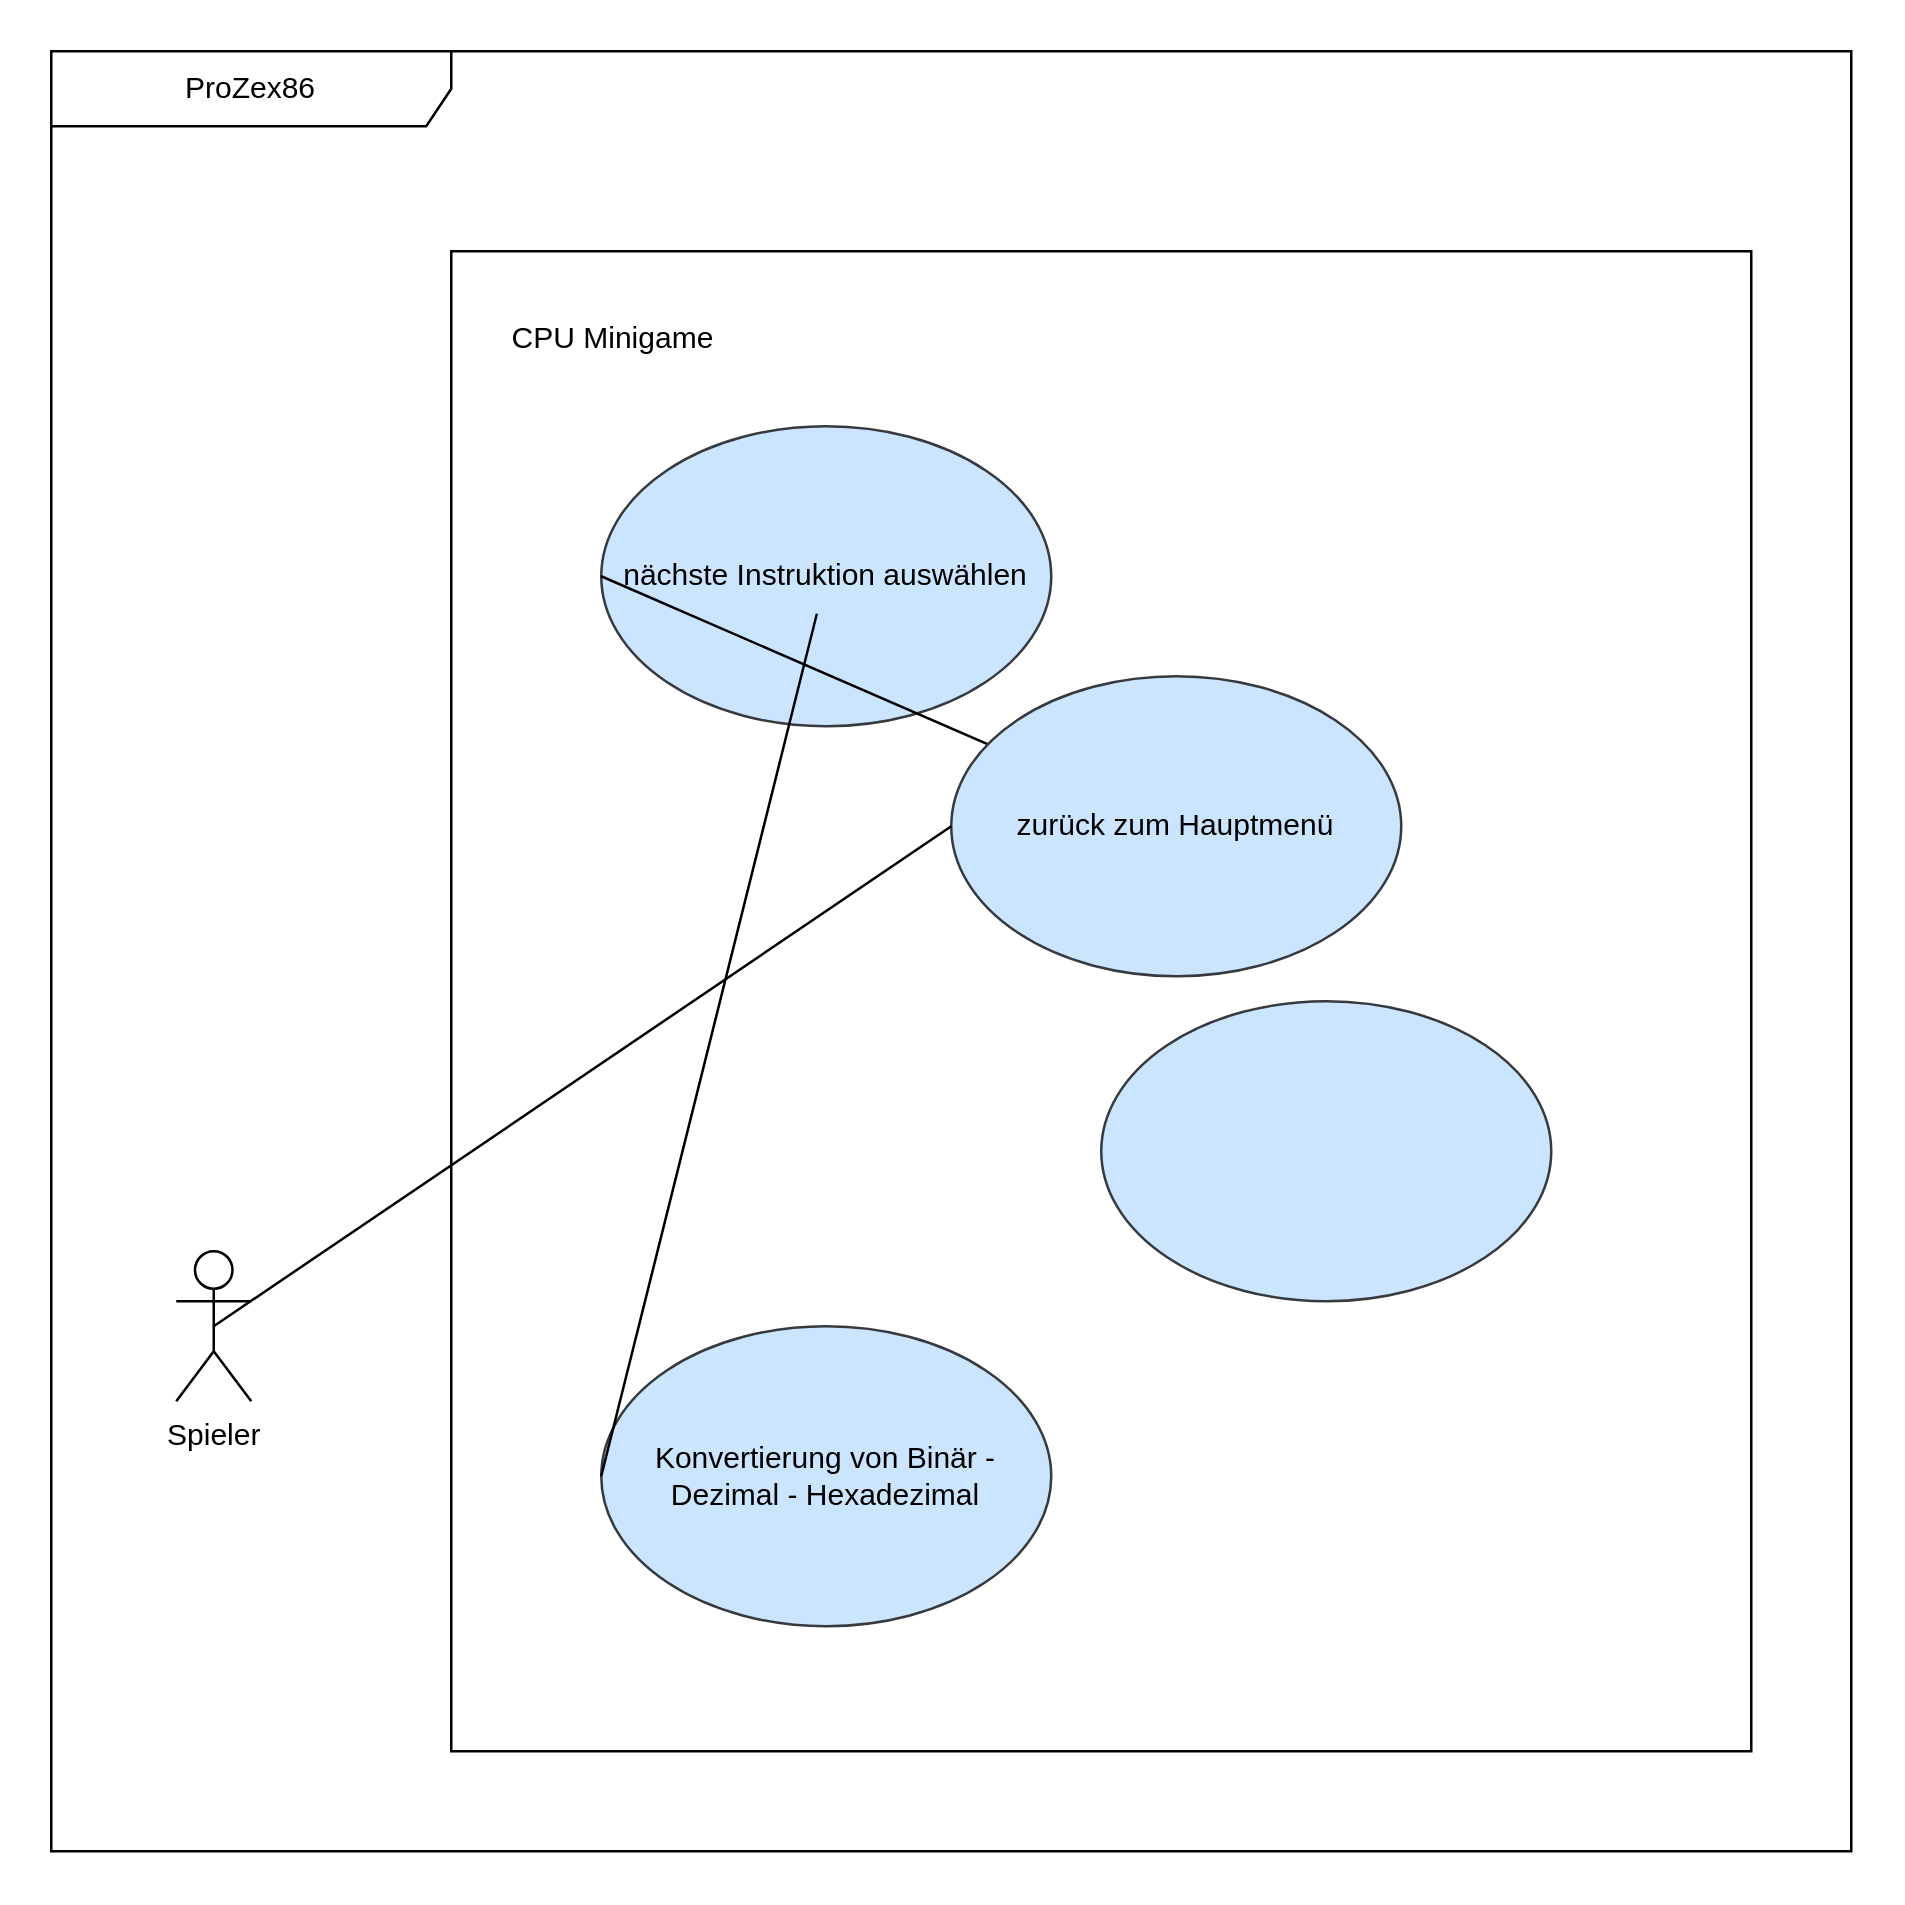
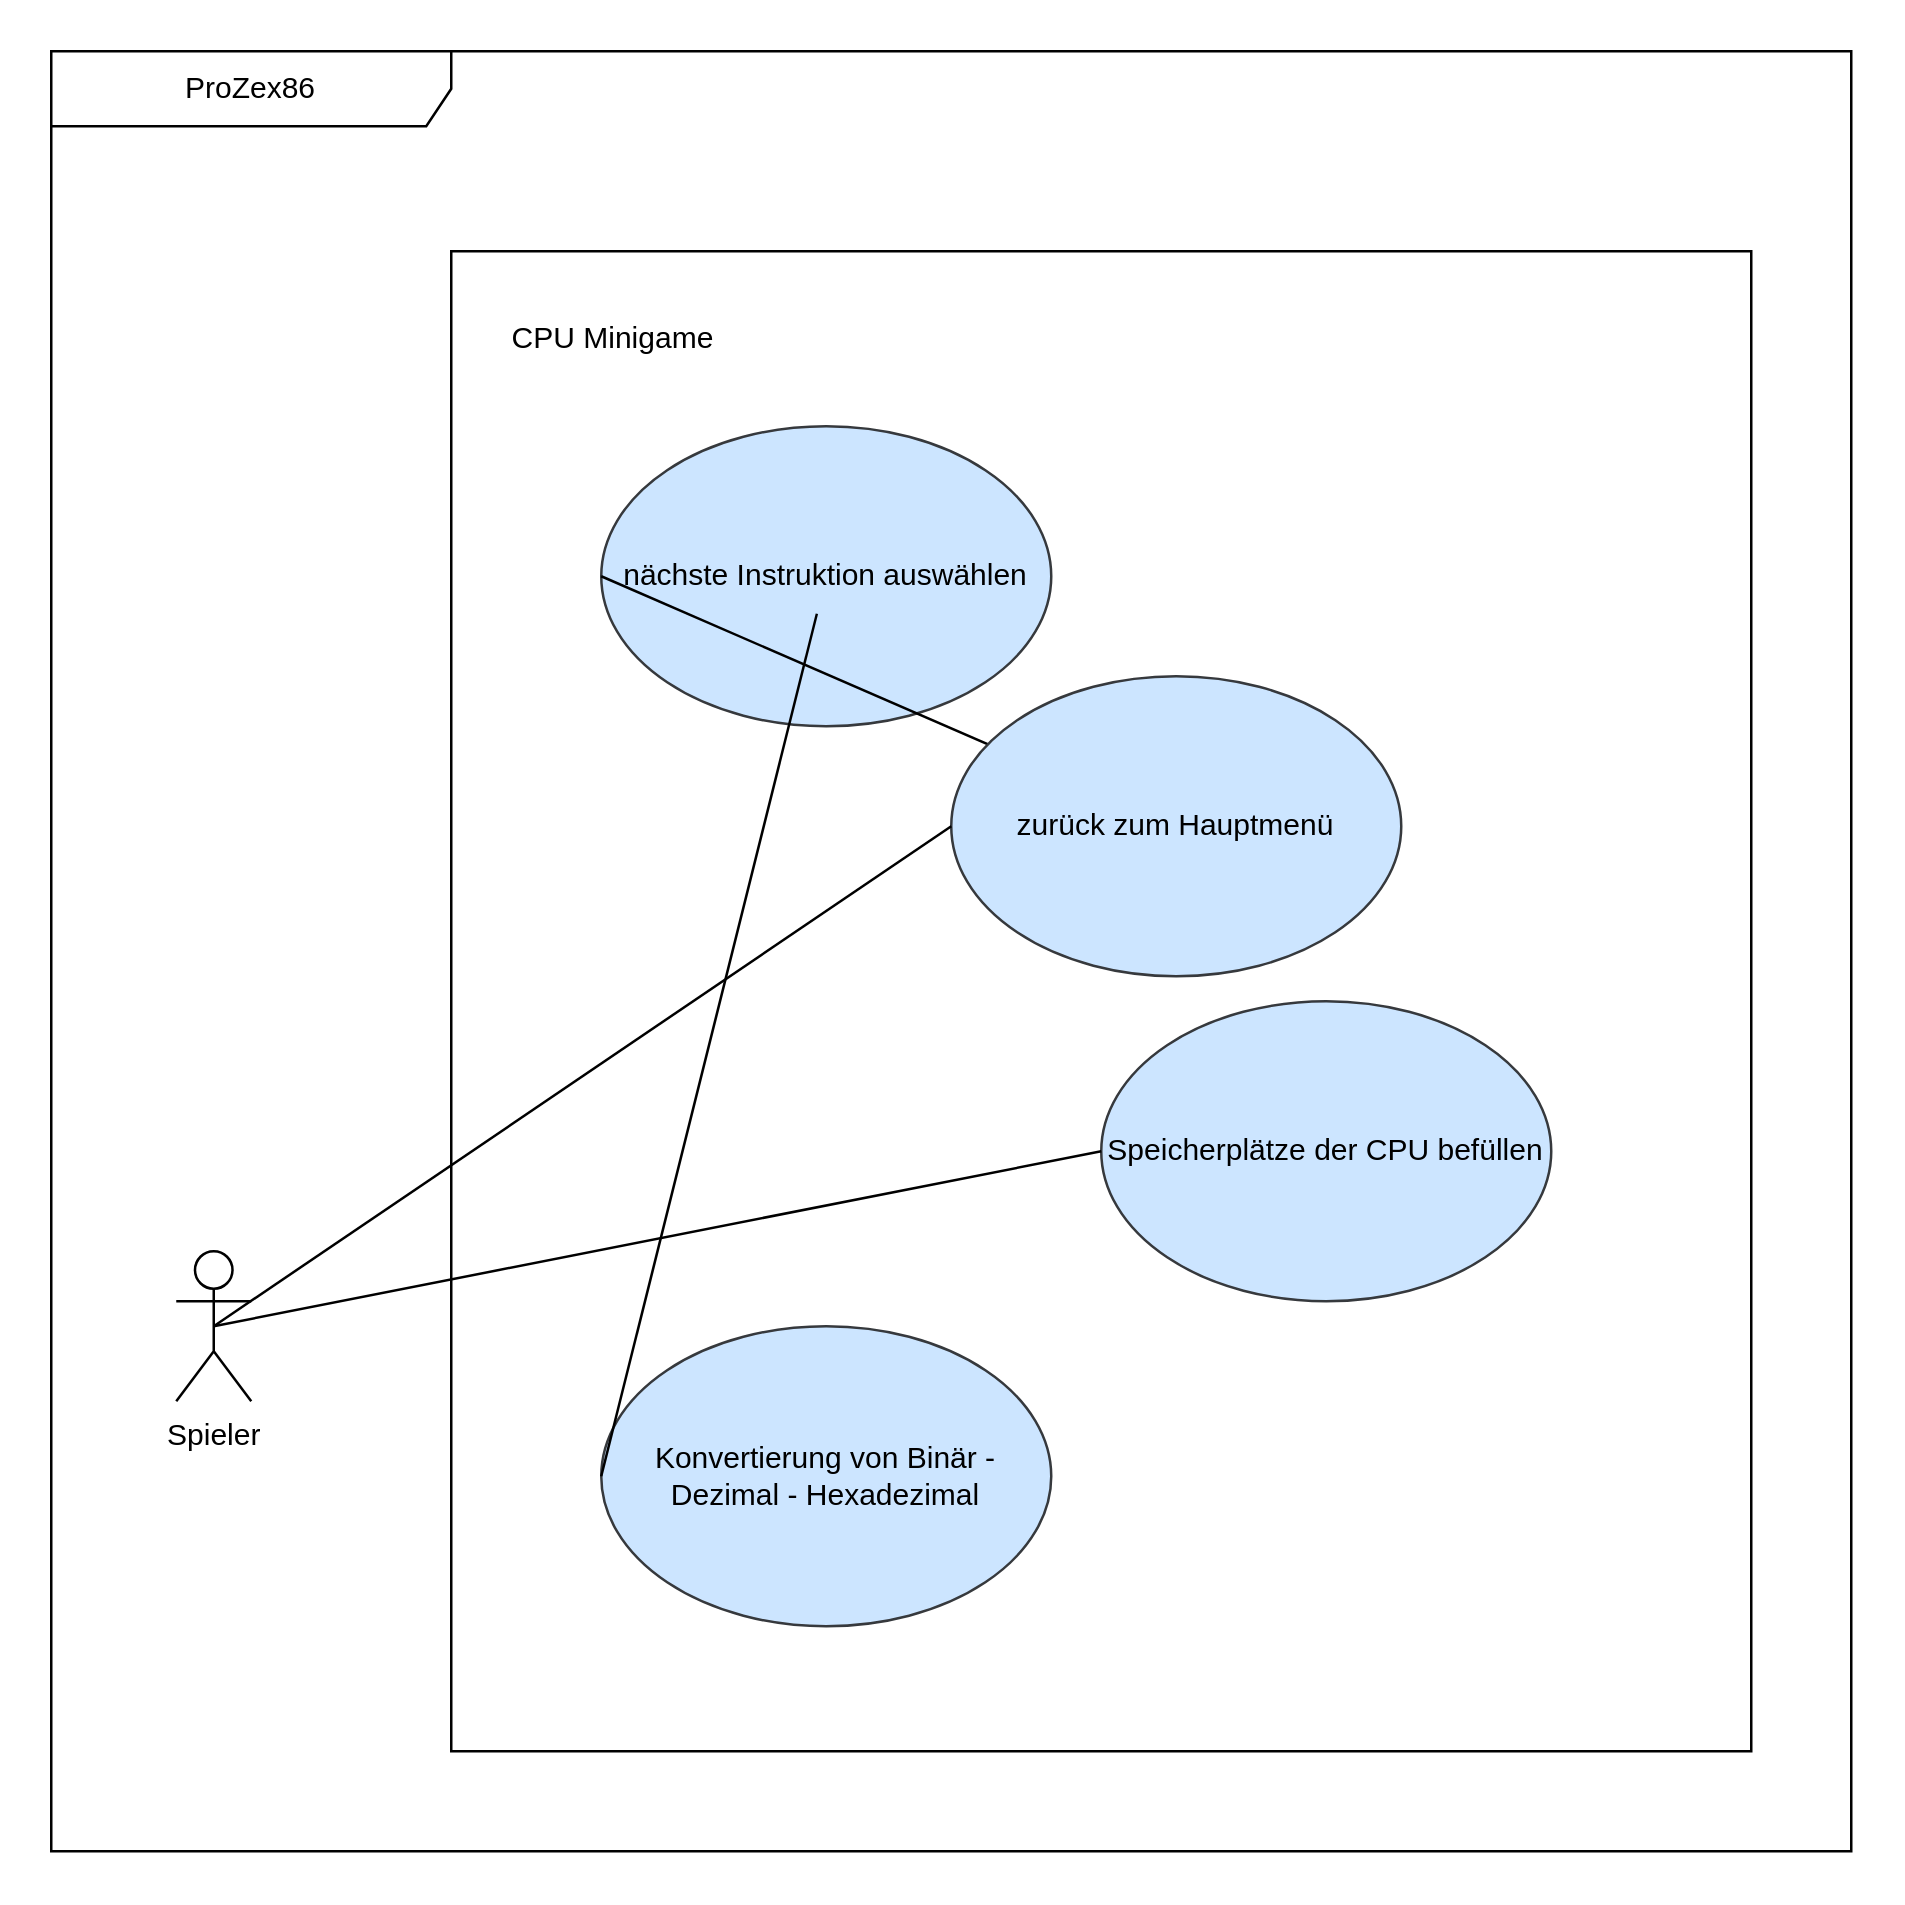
node "Speicherplätze der CPU befüllen": added
edge "Speicherplätze der CPU befüllen" -- "Spieler": added
